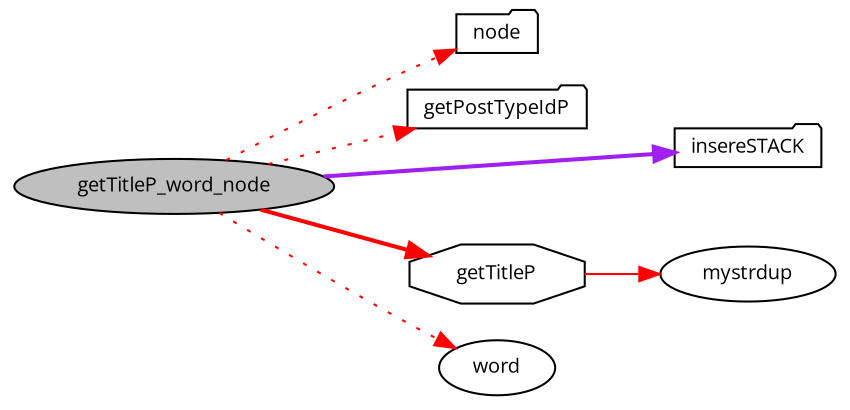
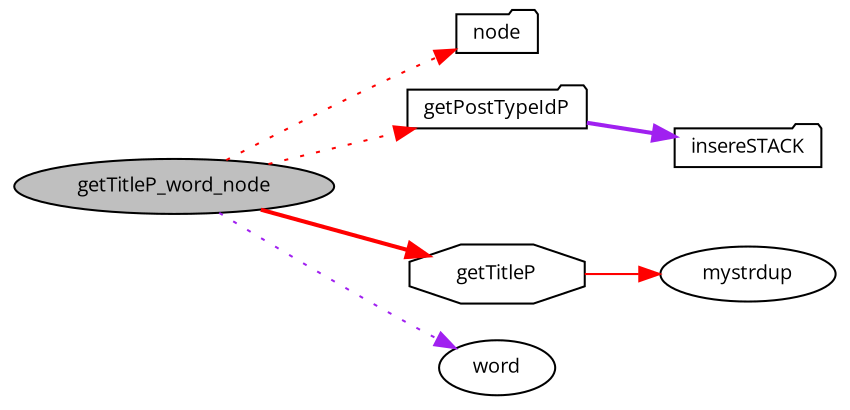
edge "getTitleP_word_node" -> "insereSTACK": now "getPostTypeIdP" -> "insereSTACK"
edge "getTitleP_word_node" -> "word": color red -> purple
